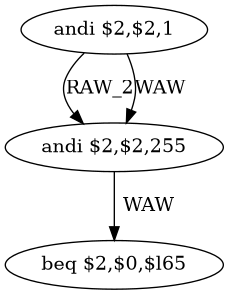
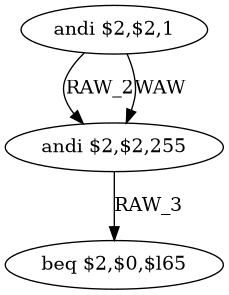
edge "andi $2,$2,255" -> "beq $2,$0,$l65": label "WAW" -> "RAW_3"
